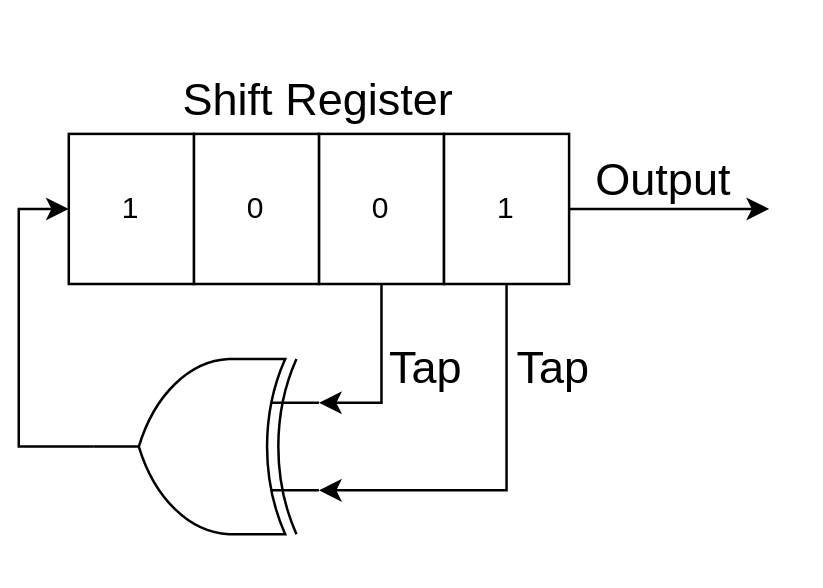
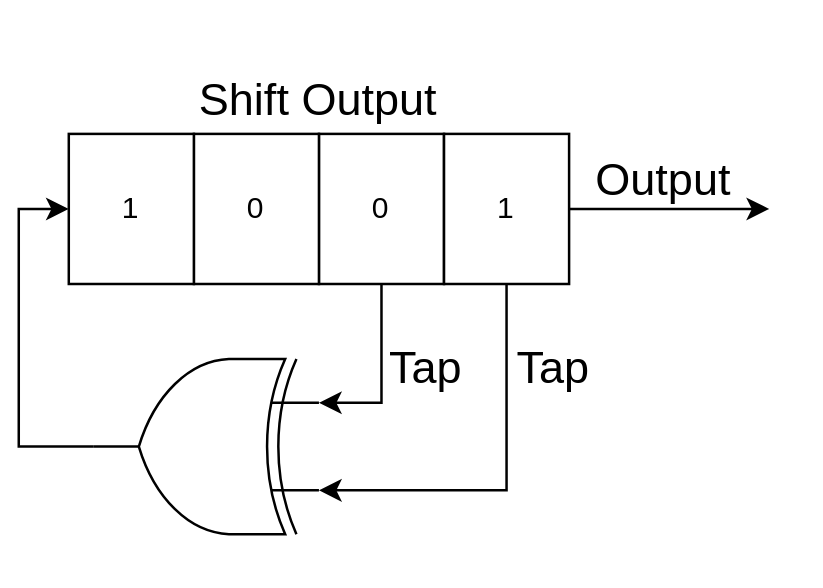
node "Shift Register": label "Shift Register" -> "Shift Output"
